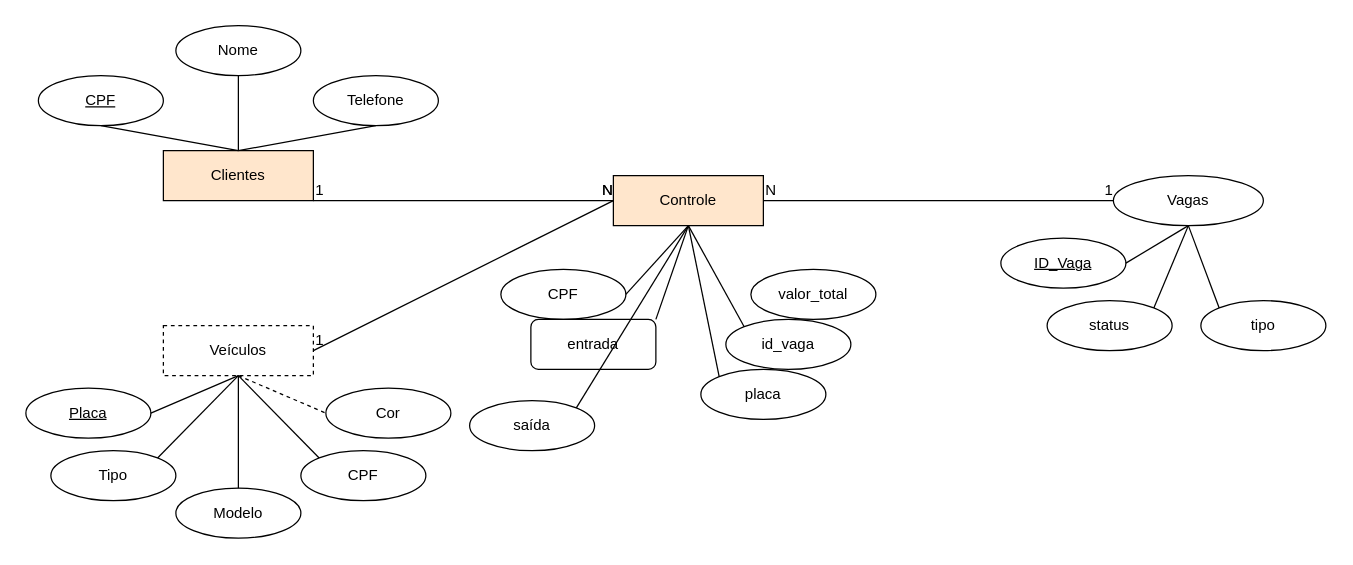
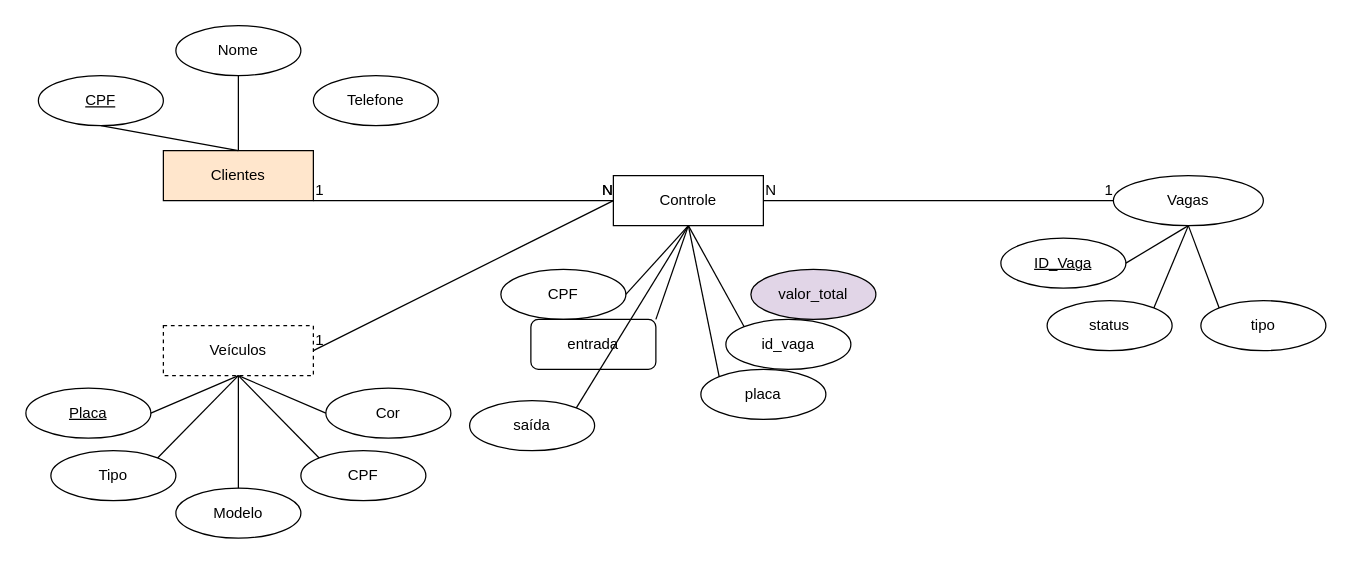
edge "Telefone" -- "Clientes": removed
node "Controle": fillcolor #ffe6cc -> #ffffff
node "valor_total": fillcolor #ffffff -> #e1d5e7
edge "Veículos" -- "Cor": style dashed -> solid
